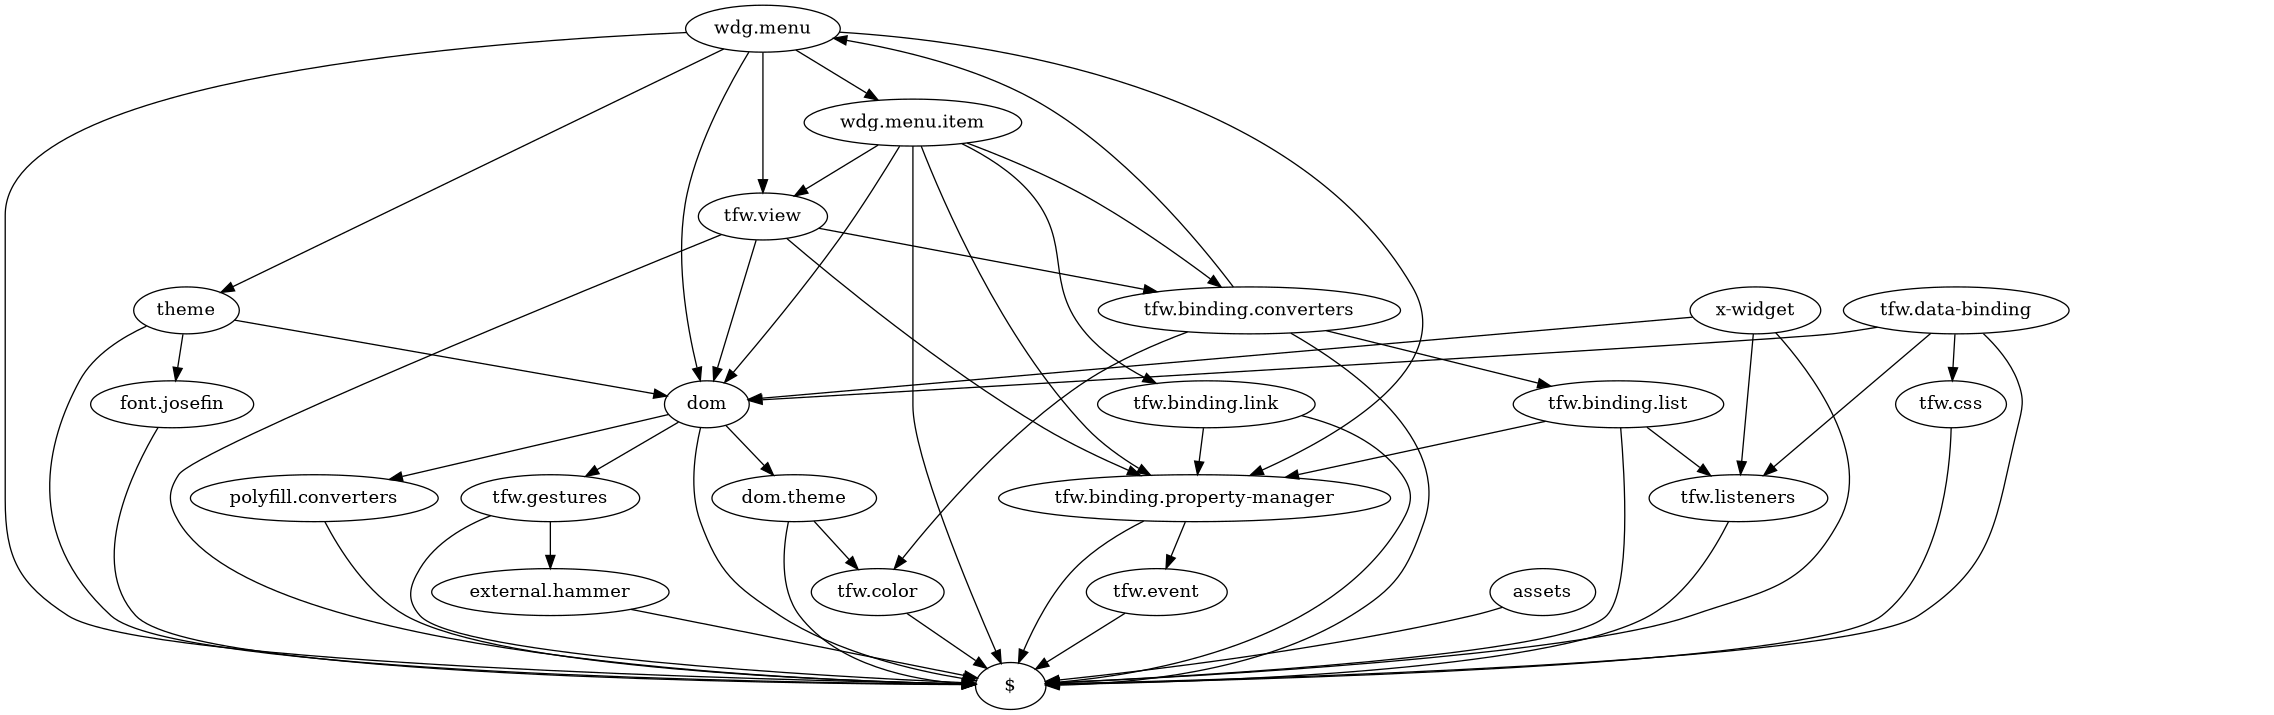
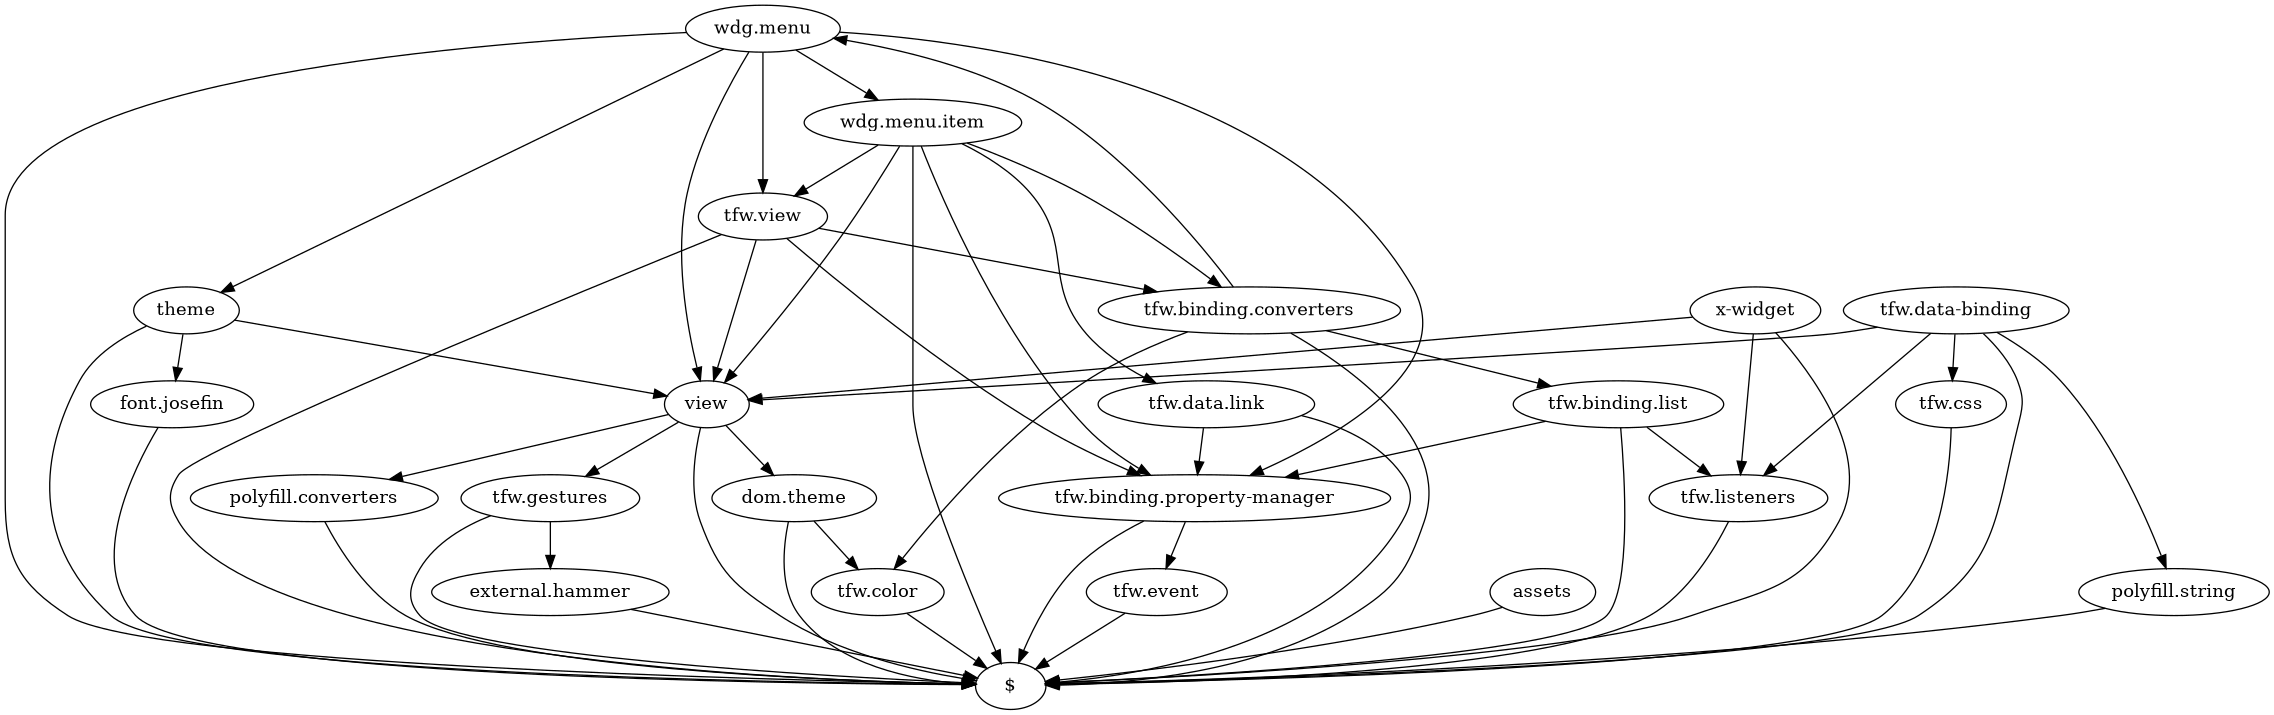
node "dom": label "dom" -> "view"
node "tfw.binding.link": label "tfw.binding.link" -> "tfw.data.link"
node "polyfill.string": added
